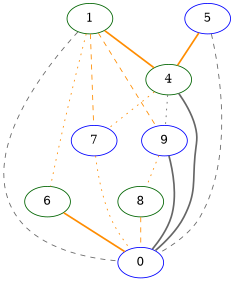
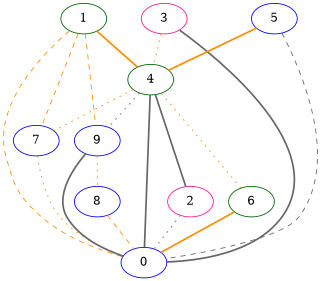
node "3": added
edge "1" -- "6": now "4" -- "6"
edge "1" -- "0": color gray40 -> darkorange
node "8": color darkgreen -> blue
node "2": added
